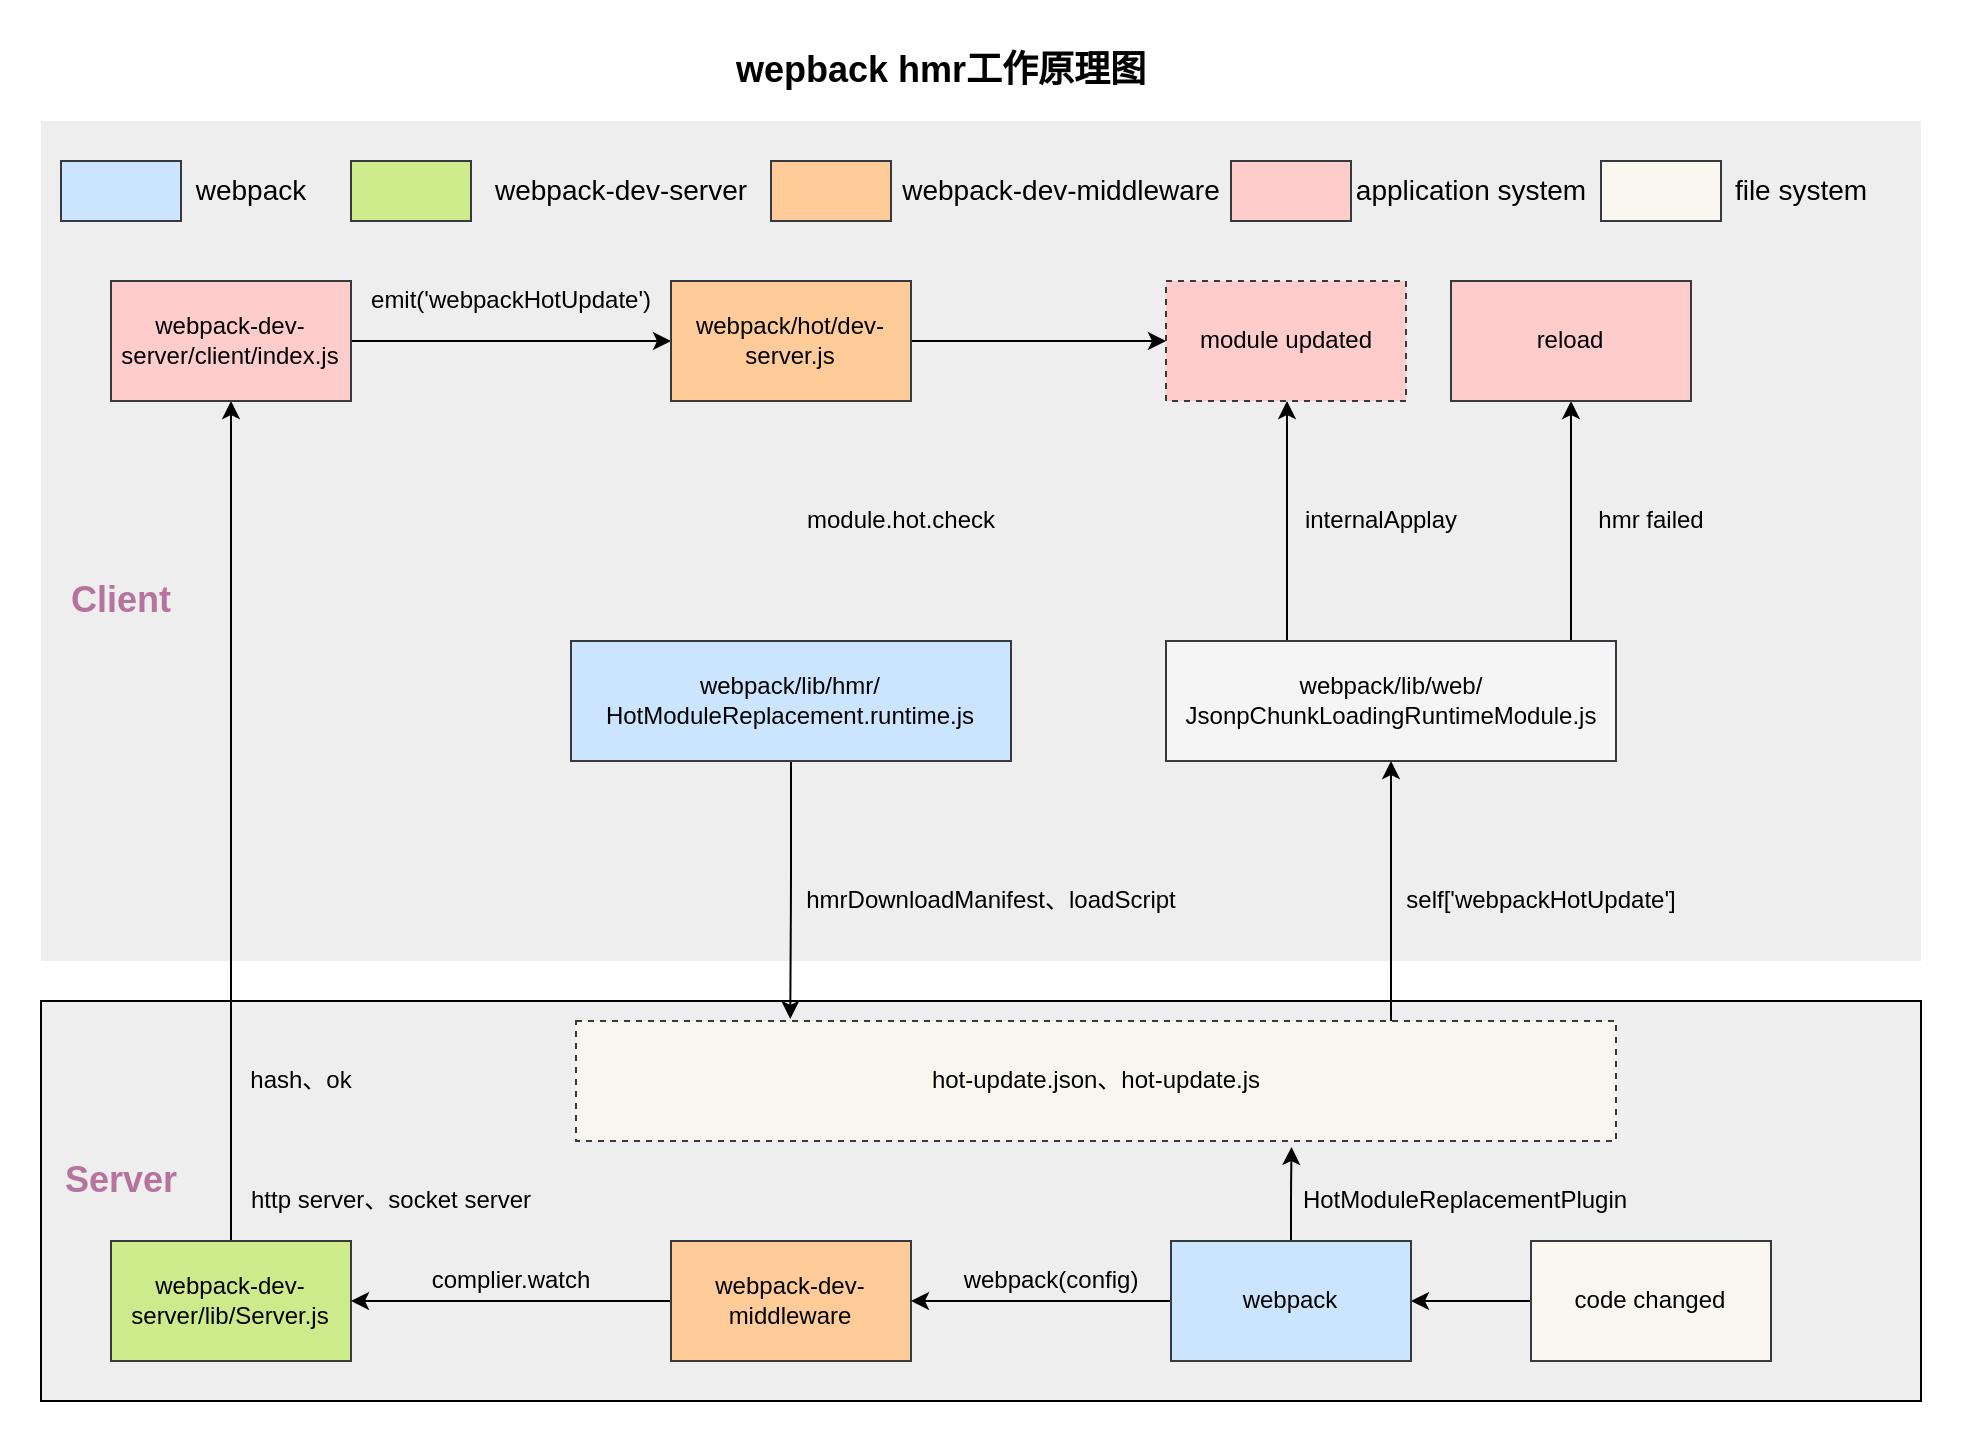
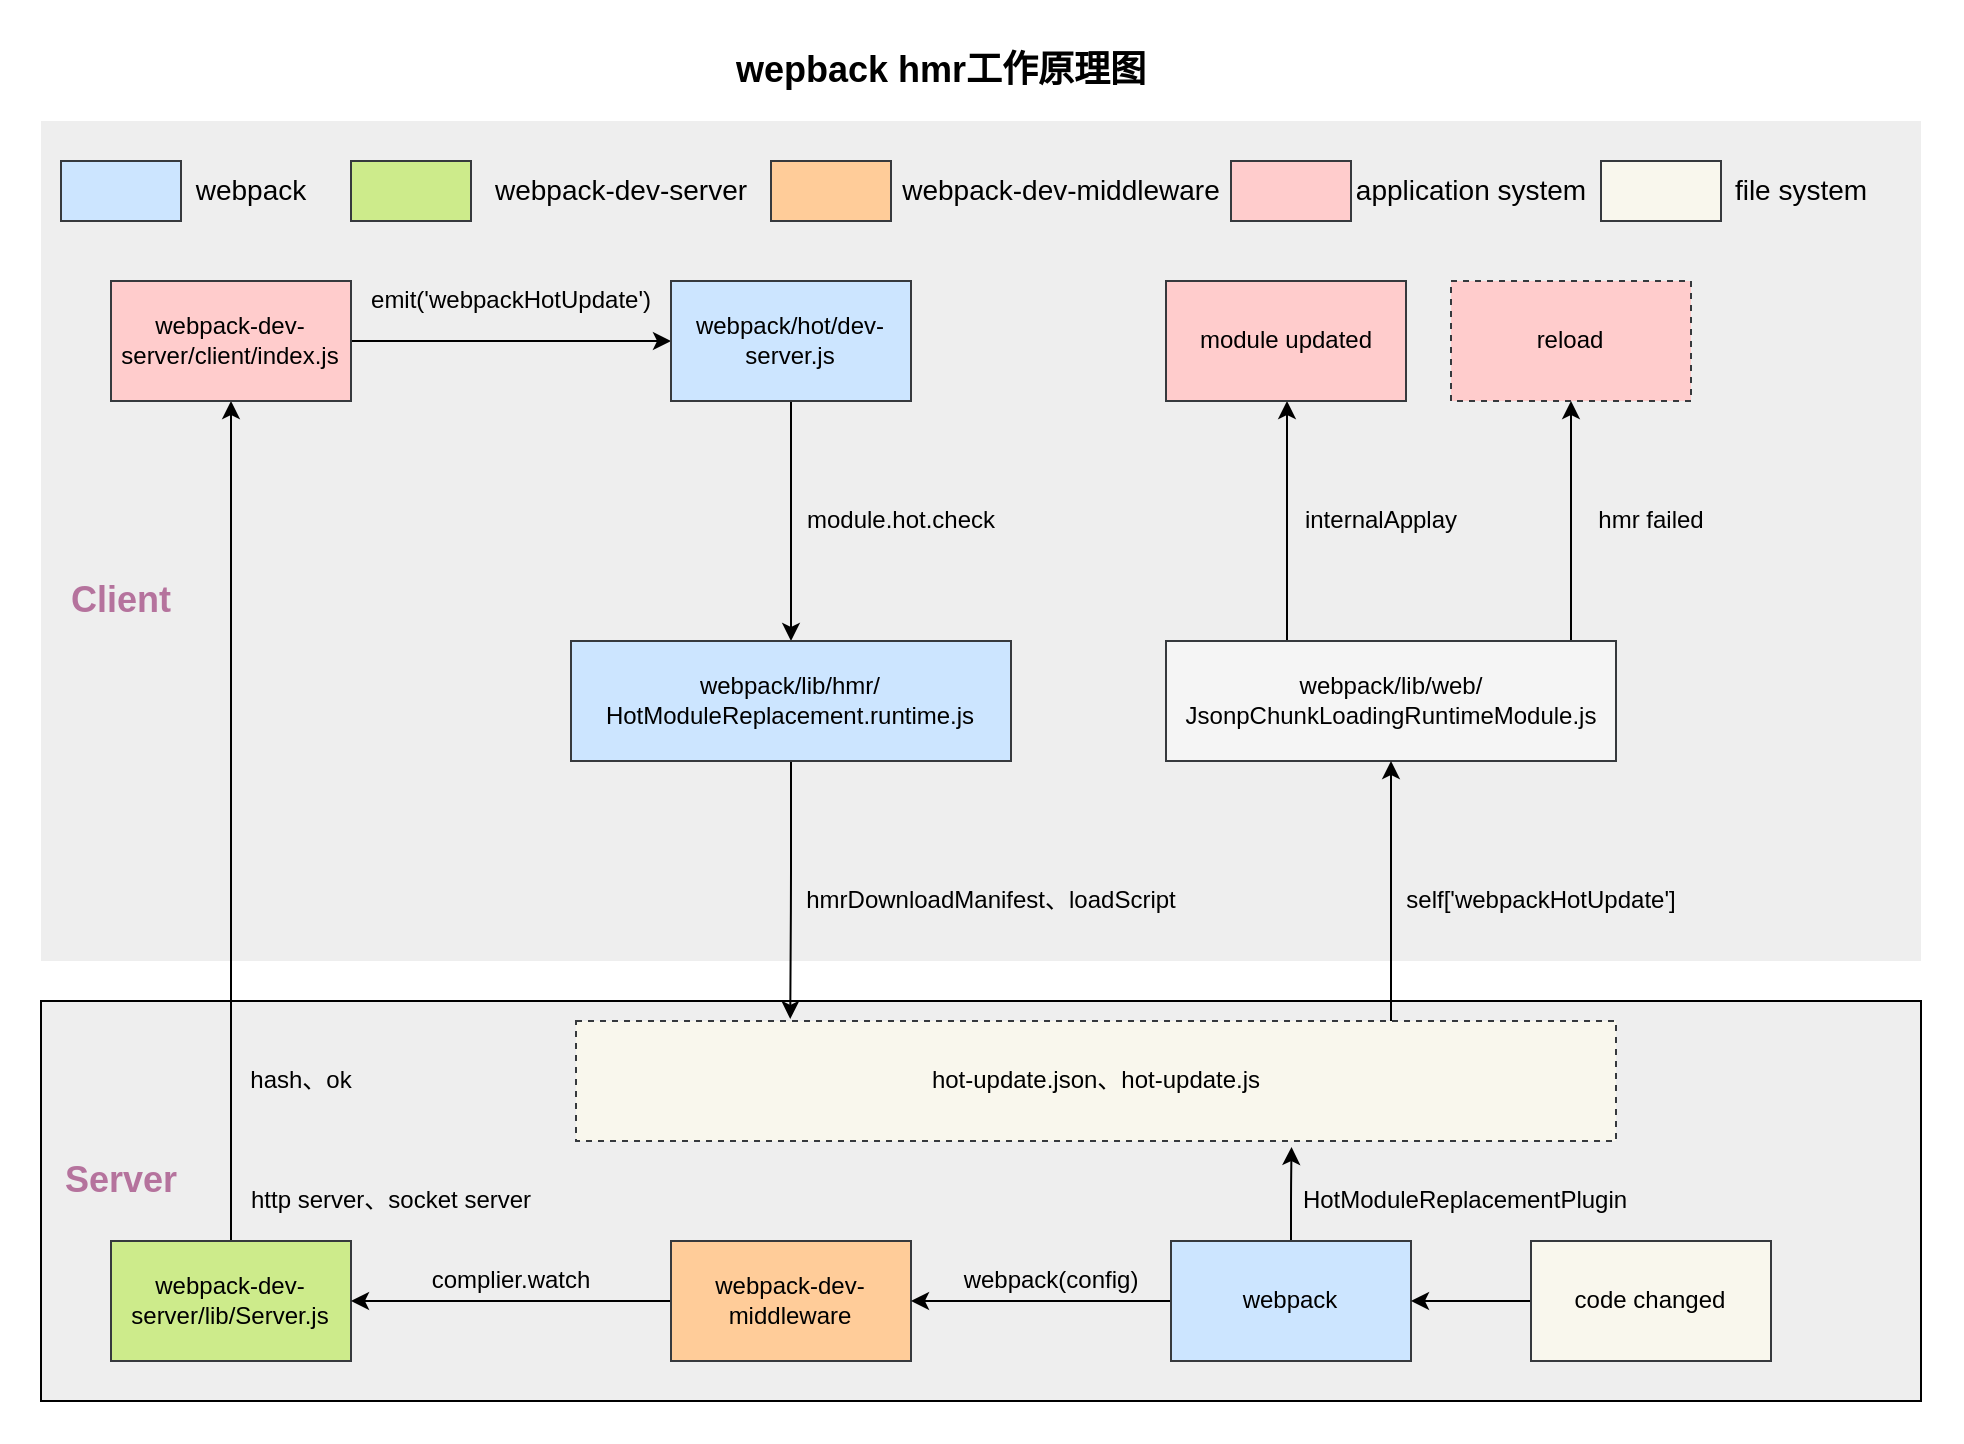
node "webpack/hot/dev-server.js": fillcolor #ffcc99 -> #cce5ff
edge "webpack/hot/dev-server.js" -> "module updated": now "webpack/hot/dev-server.js" -> "webpack/lib/hmr/ HotModuleReplacement.runtime.js"
node "module updated": style dashed -> solid
node "reload": style solid -> dashed
